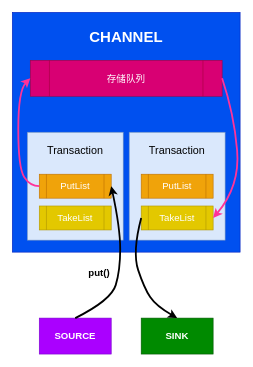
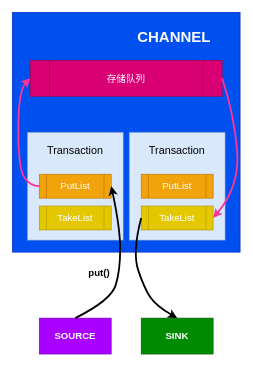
node "CHANNEL": moved (126, 36) -> (174, 36)
